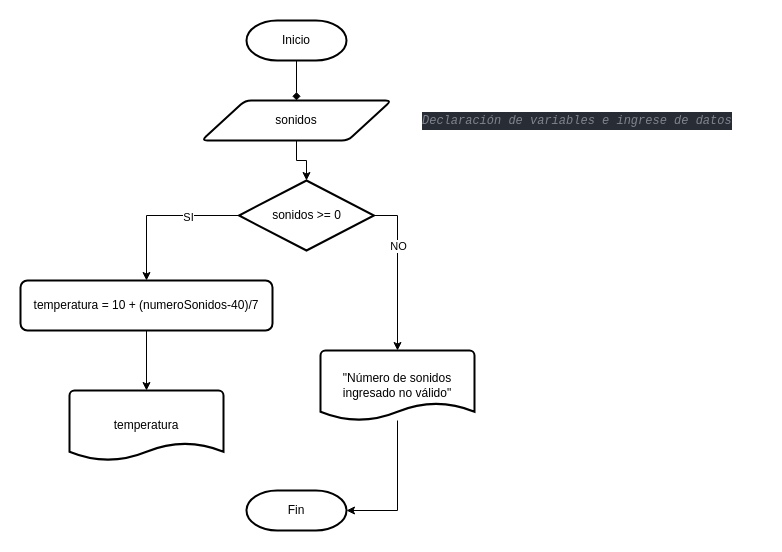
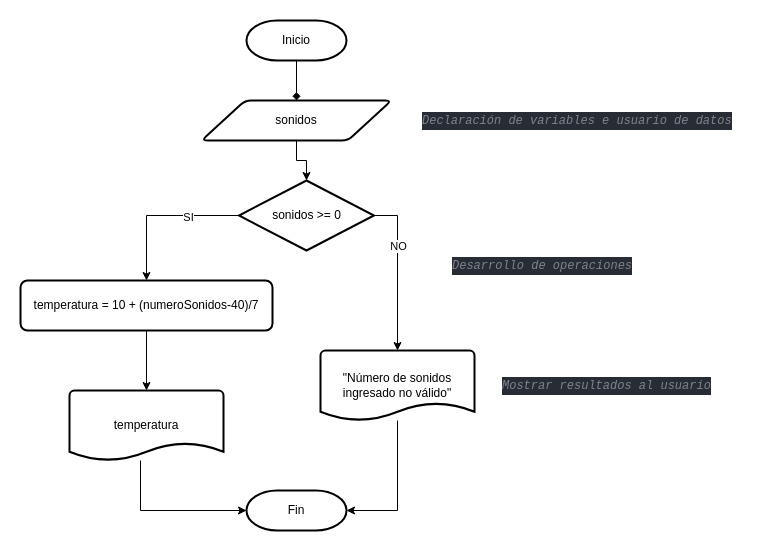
node "Declaración de variables e ingrese de datos": label "Declaración de variables e ingrese de datos" -> "Declaración de variables e usuario de datos"
node "Desarrollo de operaciones": added
node "Mostrar resultados al usuario": added
edge "temperatura" -> "Fin": added
